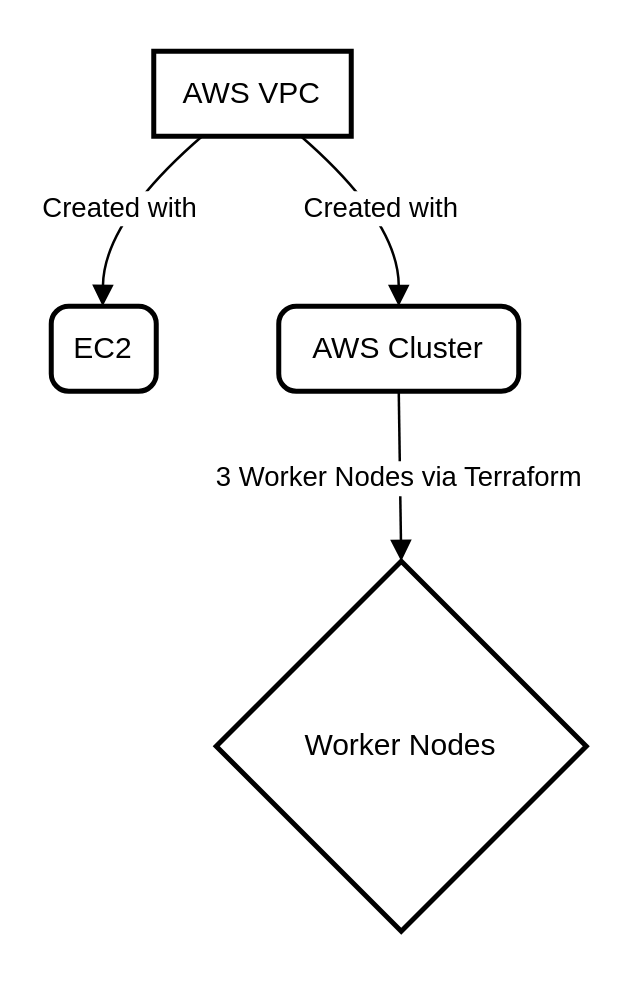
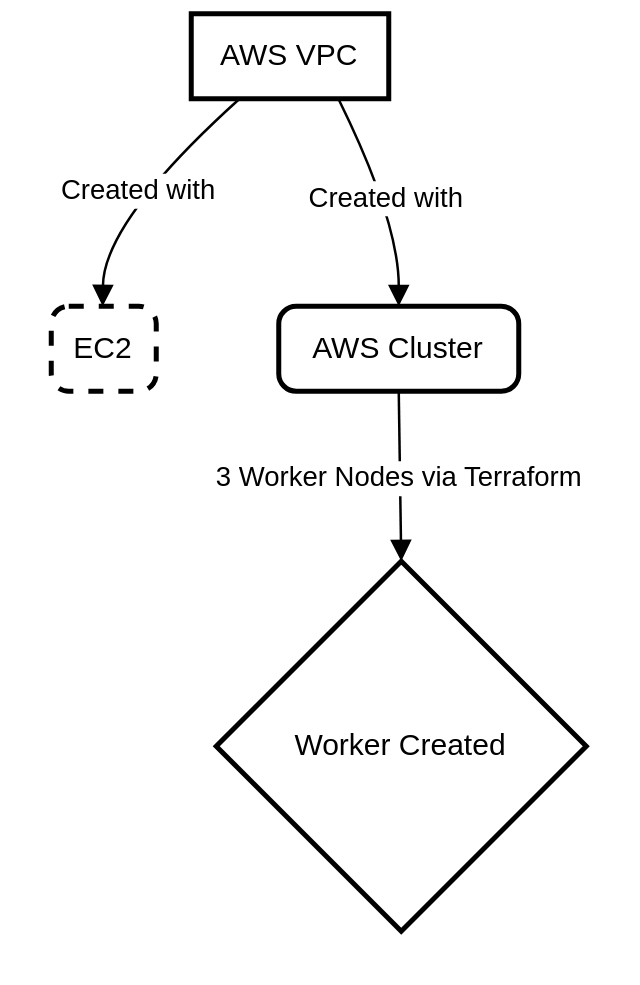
node "AWS VPC": moved (253, 94) -> (290, 56)
node "EC2": style solid -> dashed
node "Worker Nodes": label "Worker Nodes" -> "Worker Created"
